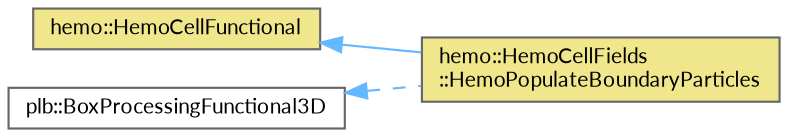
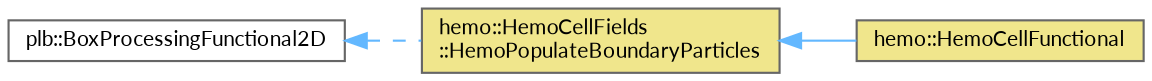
edge "hemo::HemoCellFields ::HemoPopulateBoundaryParticles" -> "hemo::HemoCellFunctional": reversed
node "plb::BoxProcessingFunctional3D": label "plb::BoxProcessingFunctional3D" -> "plb::BoxProcessingFunctional2D"
